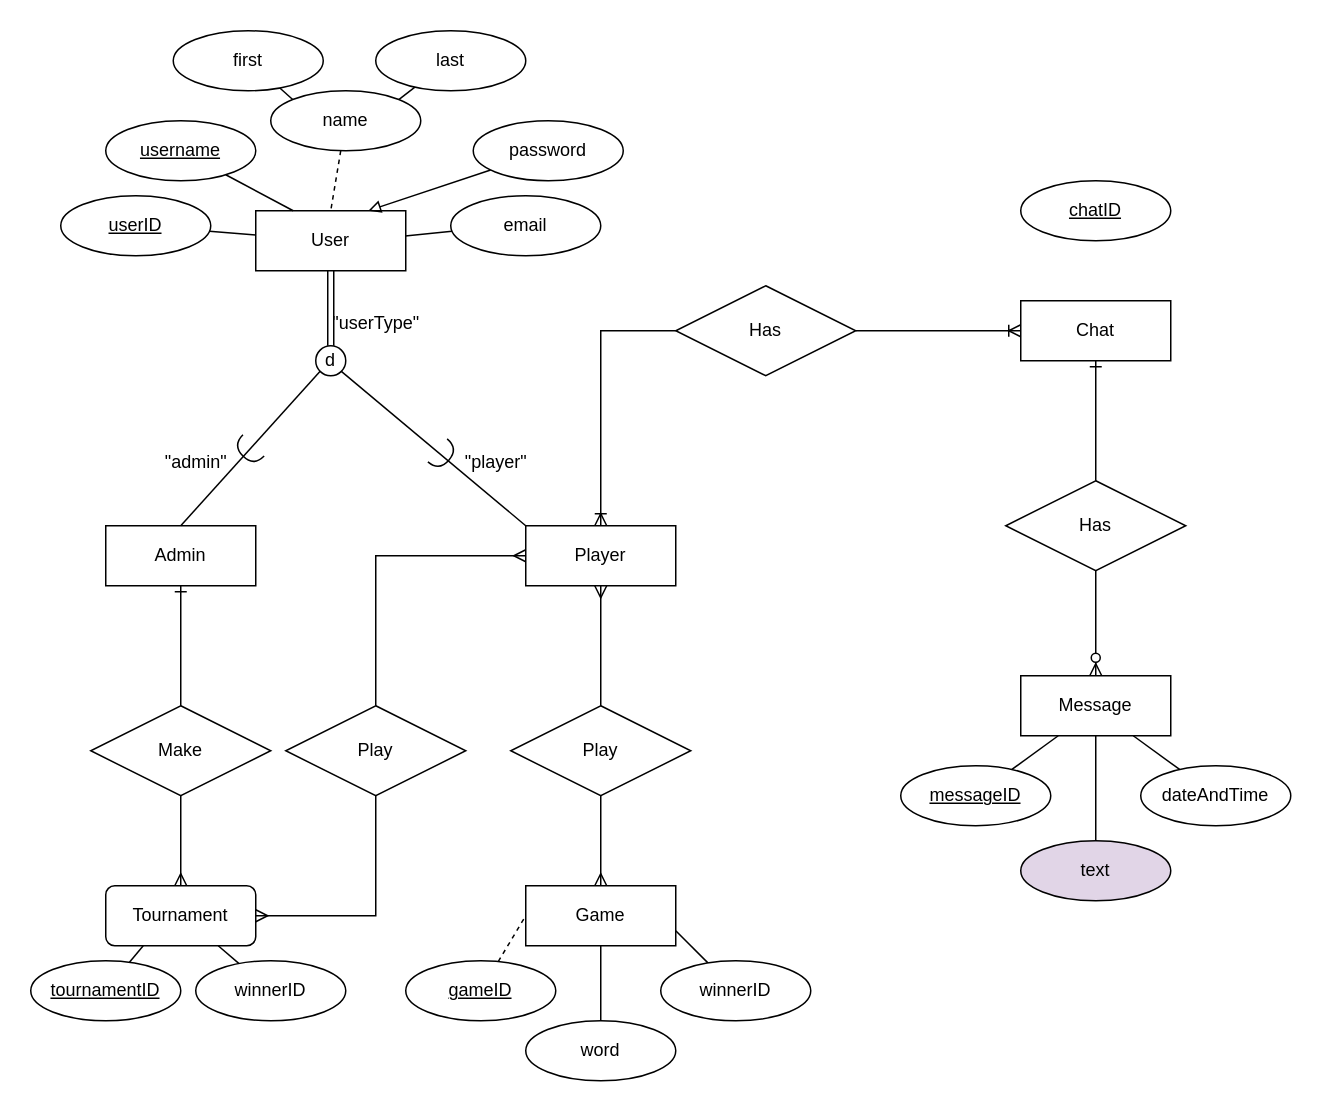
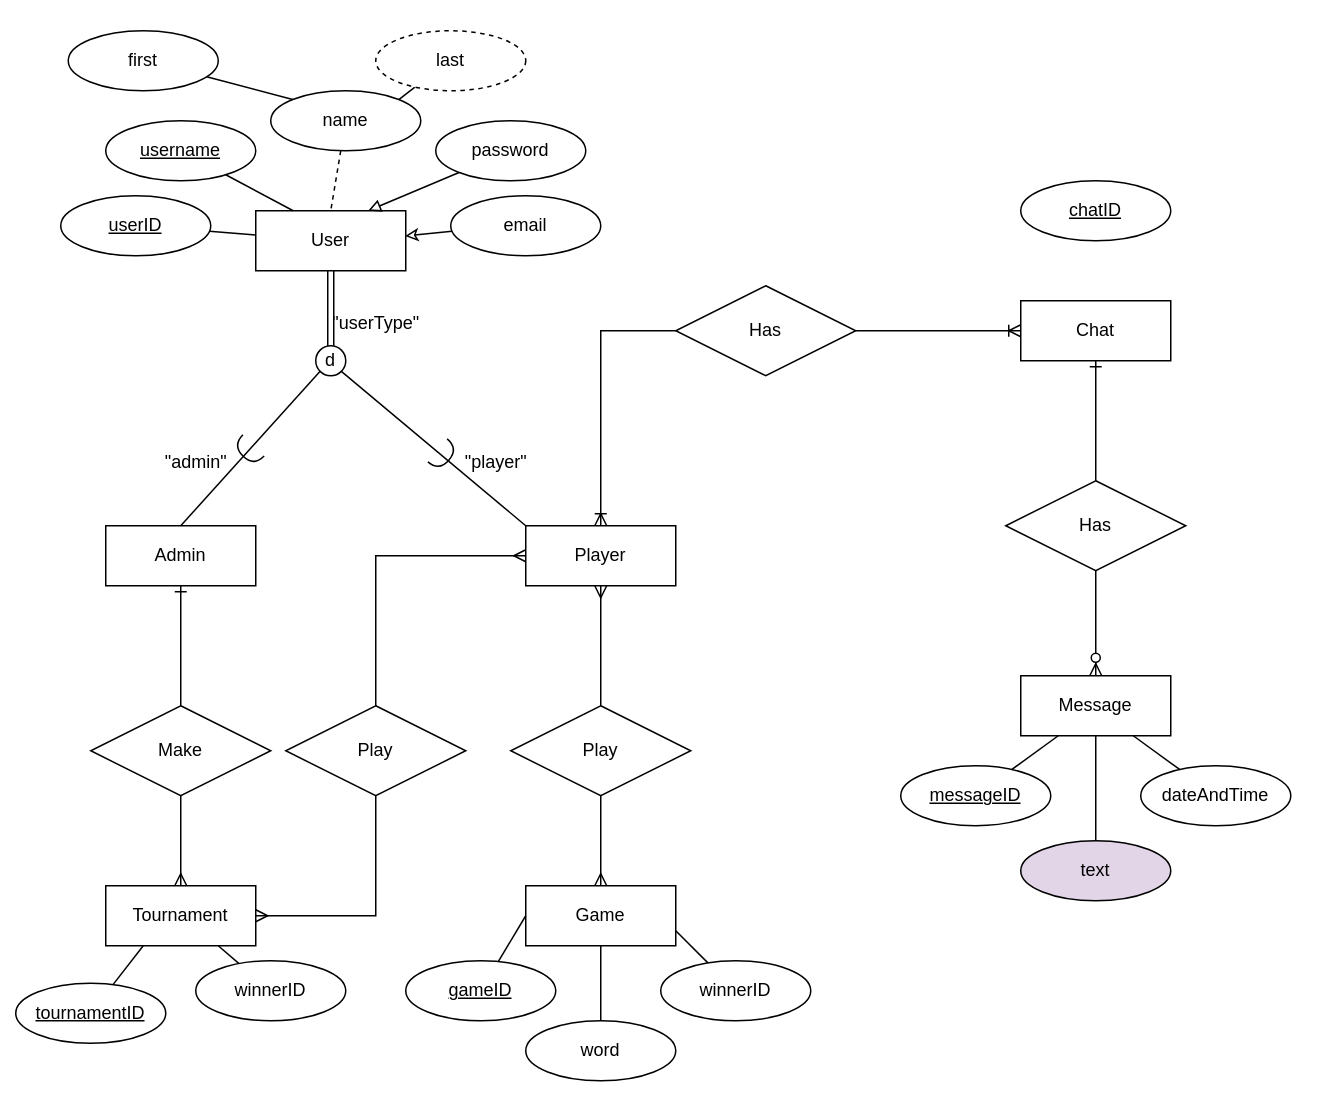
node "first": moved (248, 61) -> (143, 61)
node "last": style solid -> dashed
node "password": moved (548, 151) -> (511, 151)
edge "email" -- "User": arrowhead none -> classic
node "Tournament": shape rounded rectangle -> rectangle
edge "Game" -- "gameID": style dashed -> solid
node "tournamentID": moved (106, 991) -> (91, 1013)
